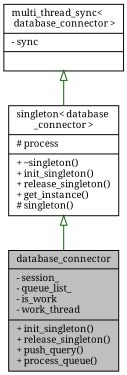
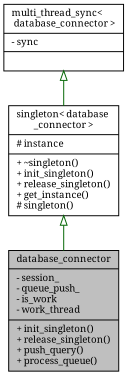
node "singleton< database": text "# process" -> "# instance"
node "database_connector": text "- queue_list_" -> "- queue_push_"
